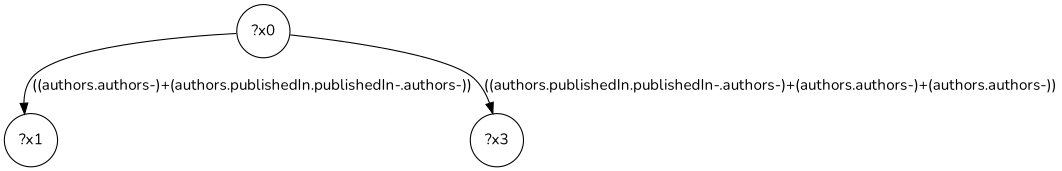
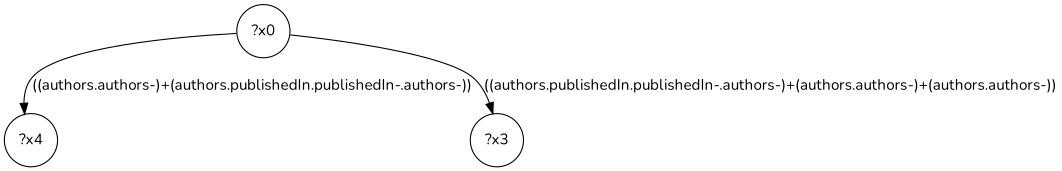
node "?x1": label "?x1" -> "?x4"
